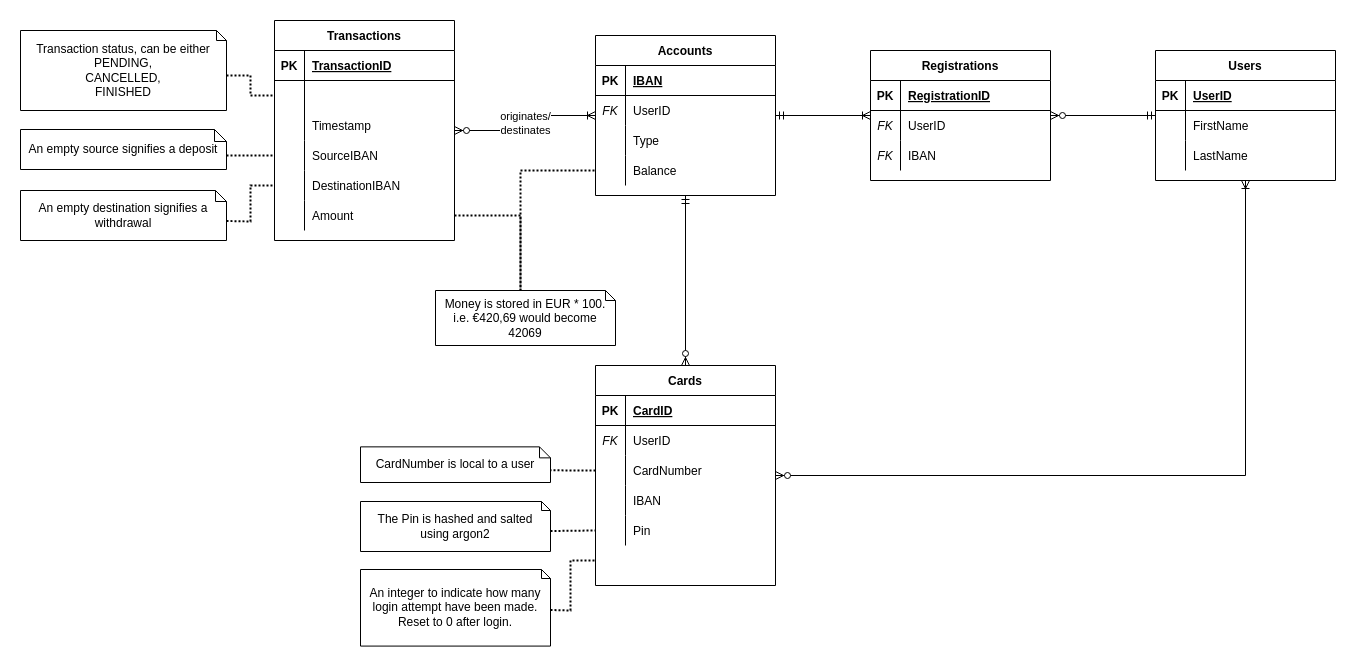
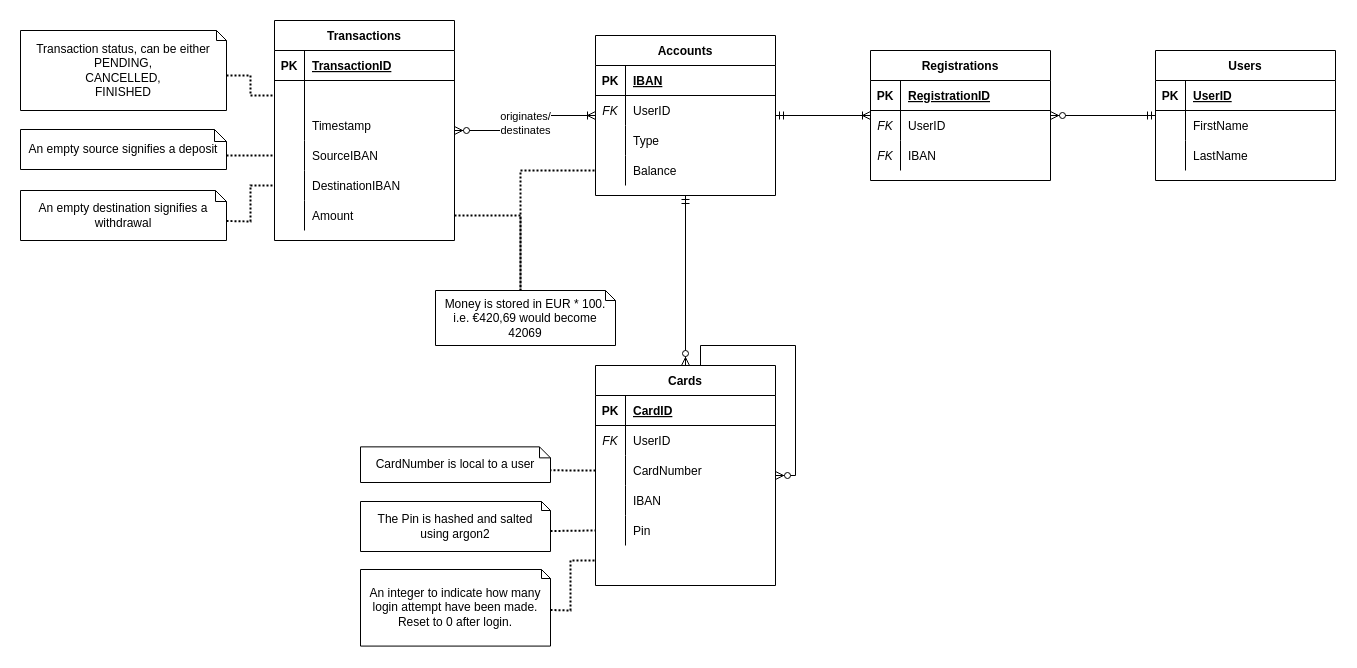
edge "Users" -- "Cards": now "CardID" -- "Cards"
